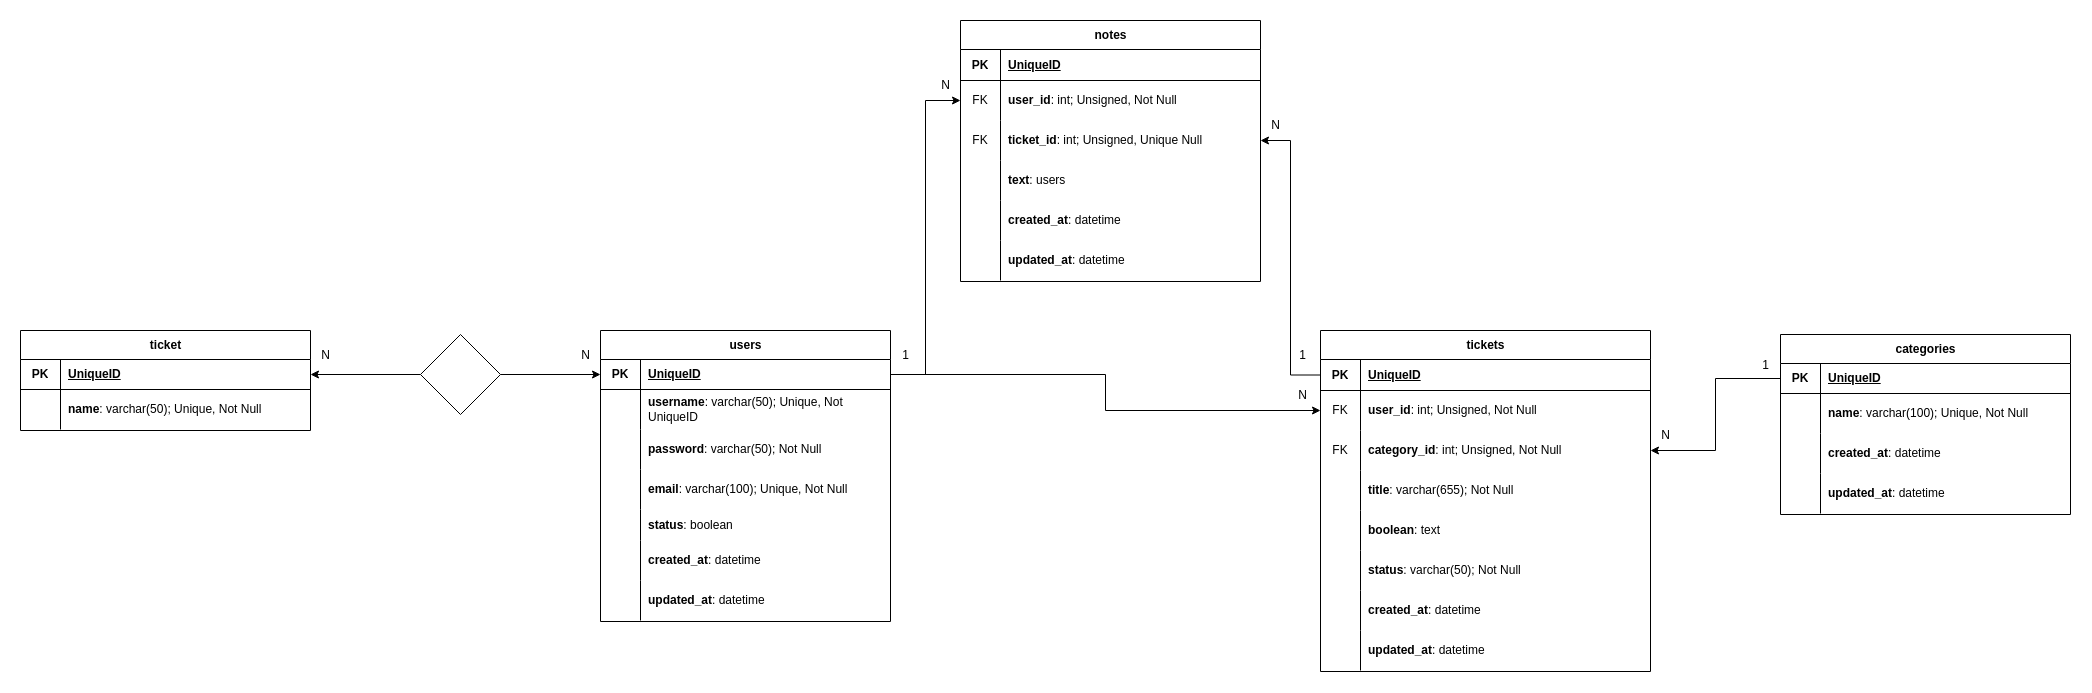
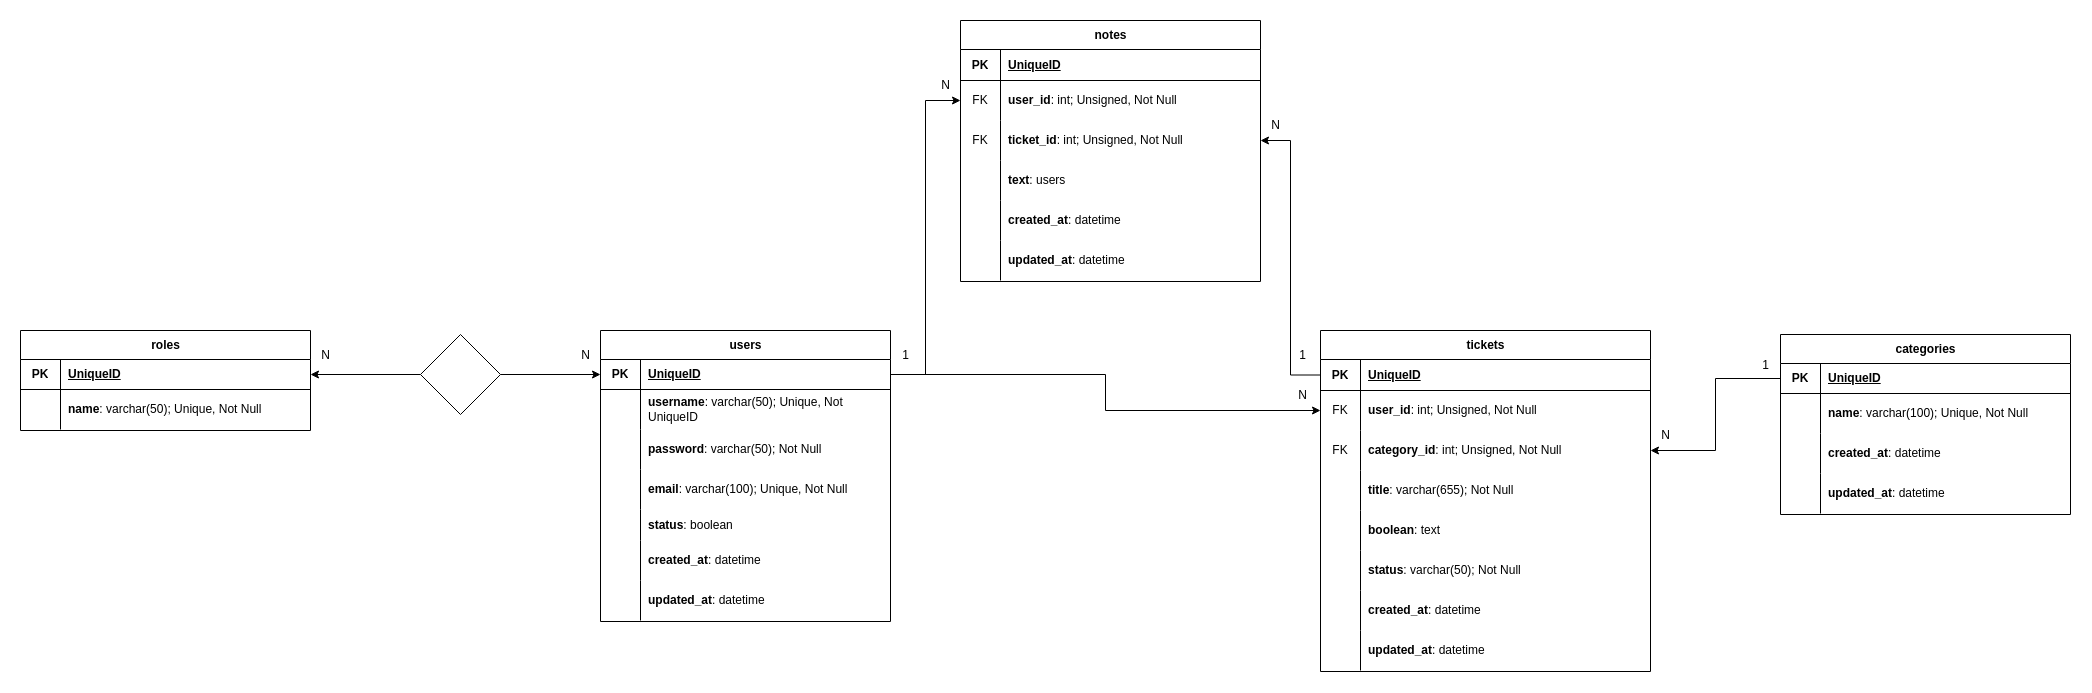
node "ticket_id: int; Unsigned, Unique Null": label "ticket_id: int; Unsigned, Unique Null" -> "ticket_id: int; Unsigned, Not Null"
node "ticket": label "ticket" -> "roles"
